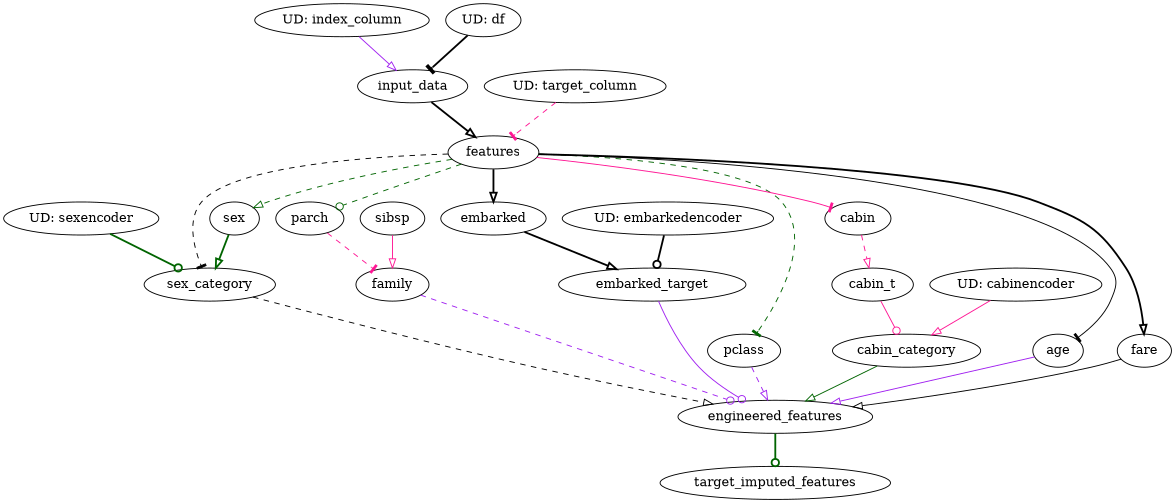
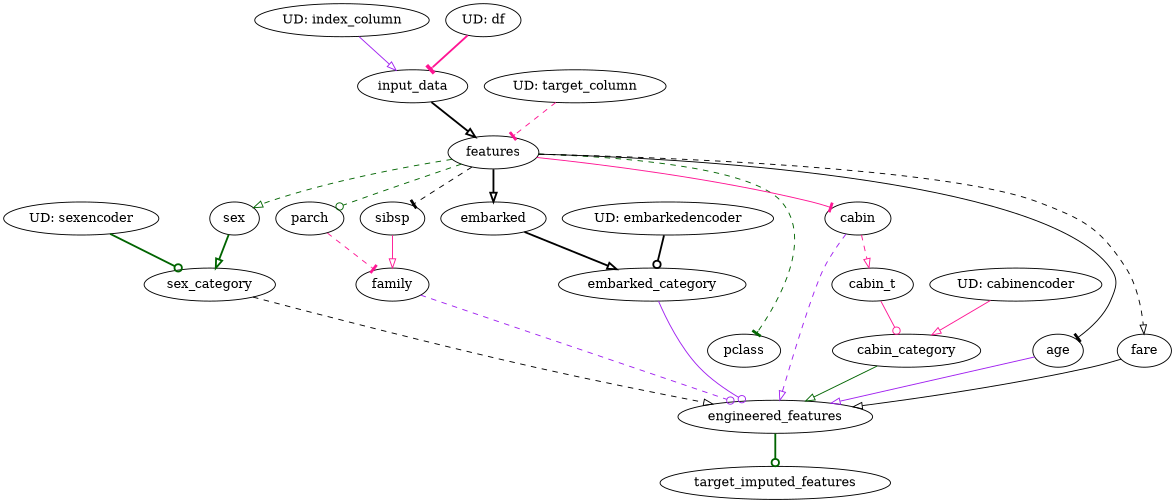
edge "UD: df" -> "input_data": color black -> deeppink
edge "features" -> "sex_category": now "features" -> "sibsp"
edge "features" -> "fare": style bold -> dashed
node "embarked_target": label "embarked_target" -> "embarked_category"
edge "pclass" -> "engineered_features": now "cabin" -> "engineered_features"
